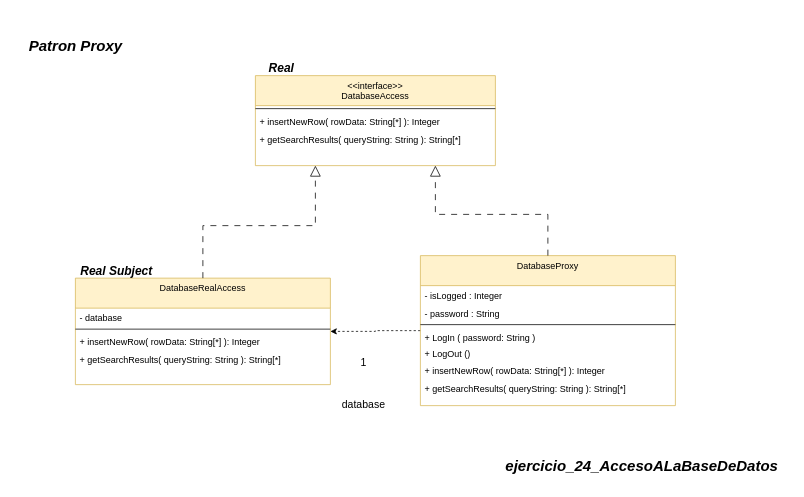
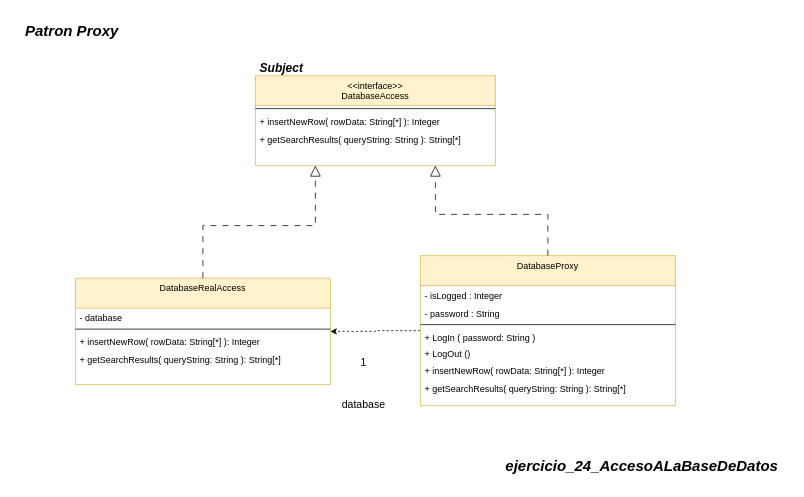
node "Patron Proxy": moved (75, 45) -> (72, 30)
node "Real": label "Real" -> "Subject"
node "Real Subject": removed
